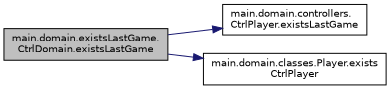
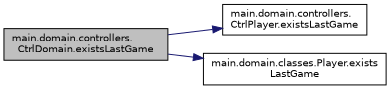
node "main.domain.existsLastGame. CtrlDomain.existsLastGame": label "main.domain.existsLastGame. CtrlDomain.existsLastGame" -> "main.domain.controllers. CtrlDomain.existsLastGame"
node "main.domain.classes.Player.exists CtrlPlayer": label "main.domain.classes.Player.exists CtrlPlayer" -> "main.domain.classes.Player.exists LastGame"
